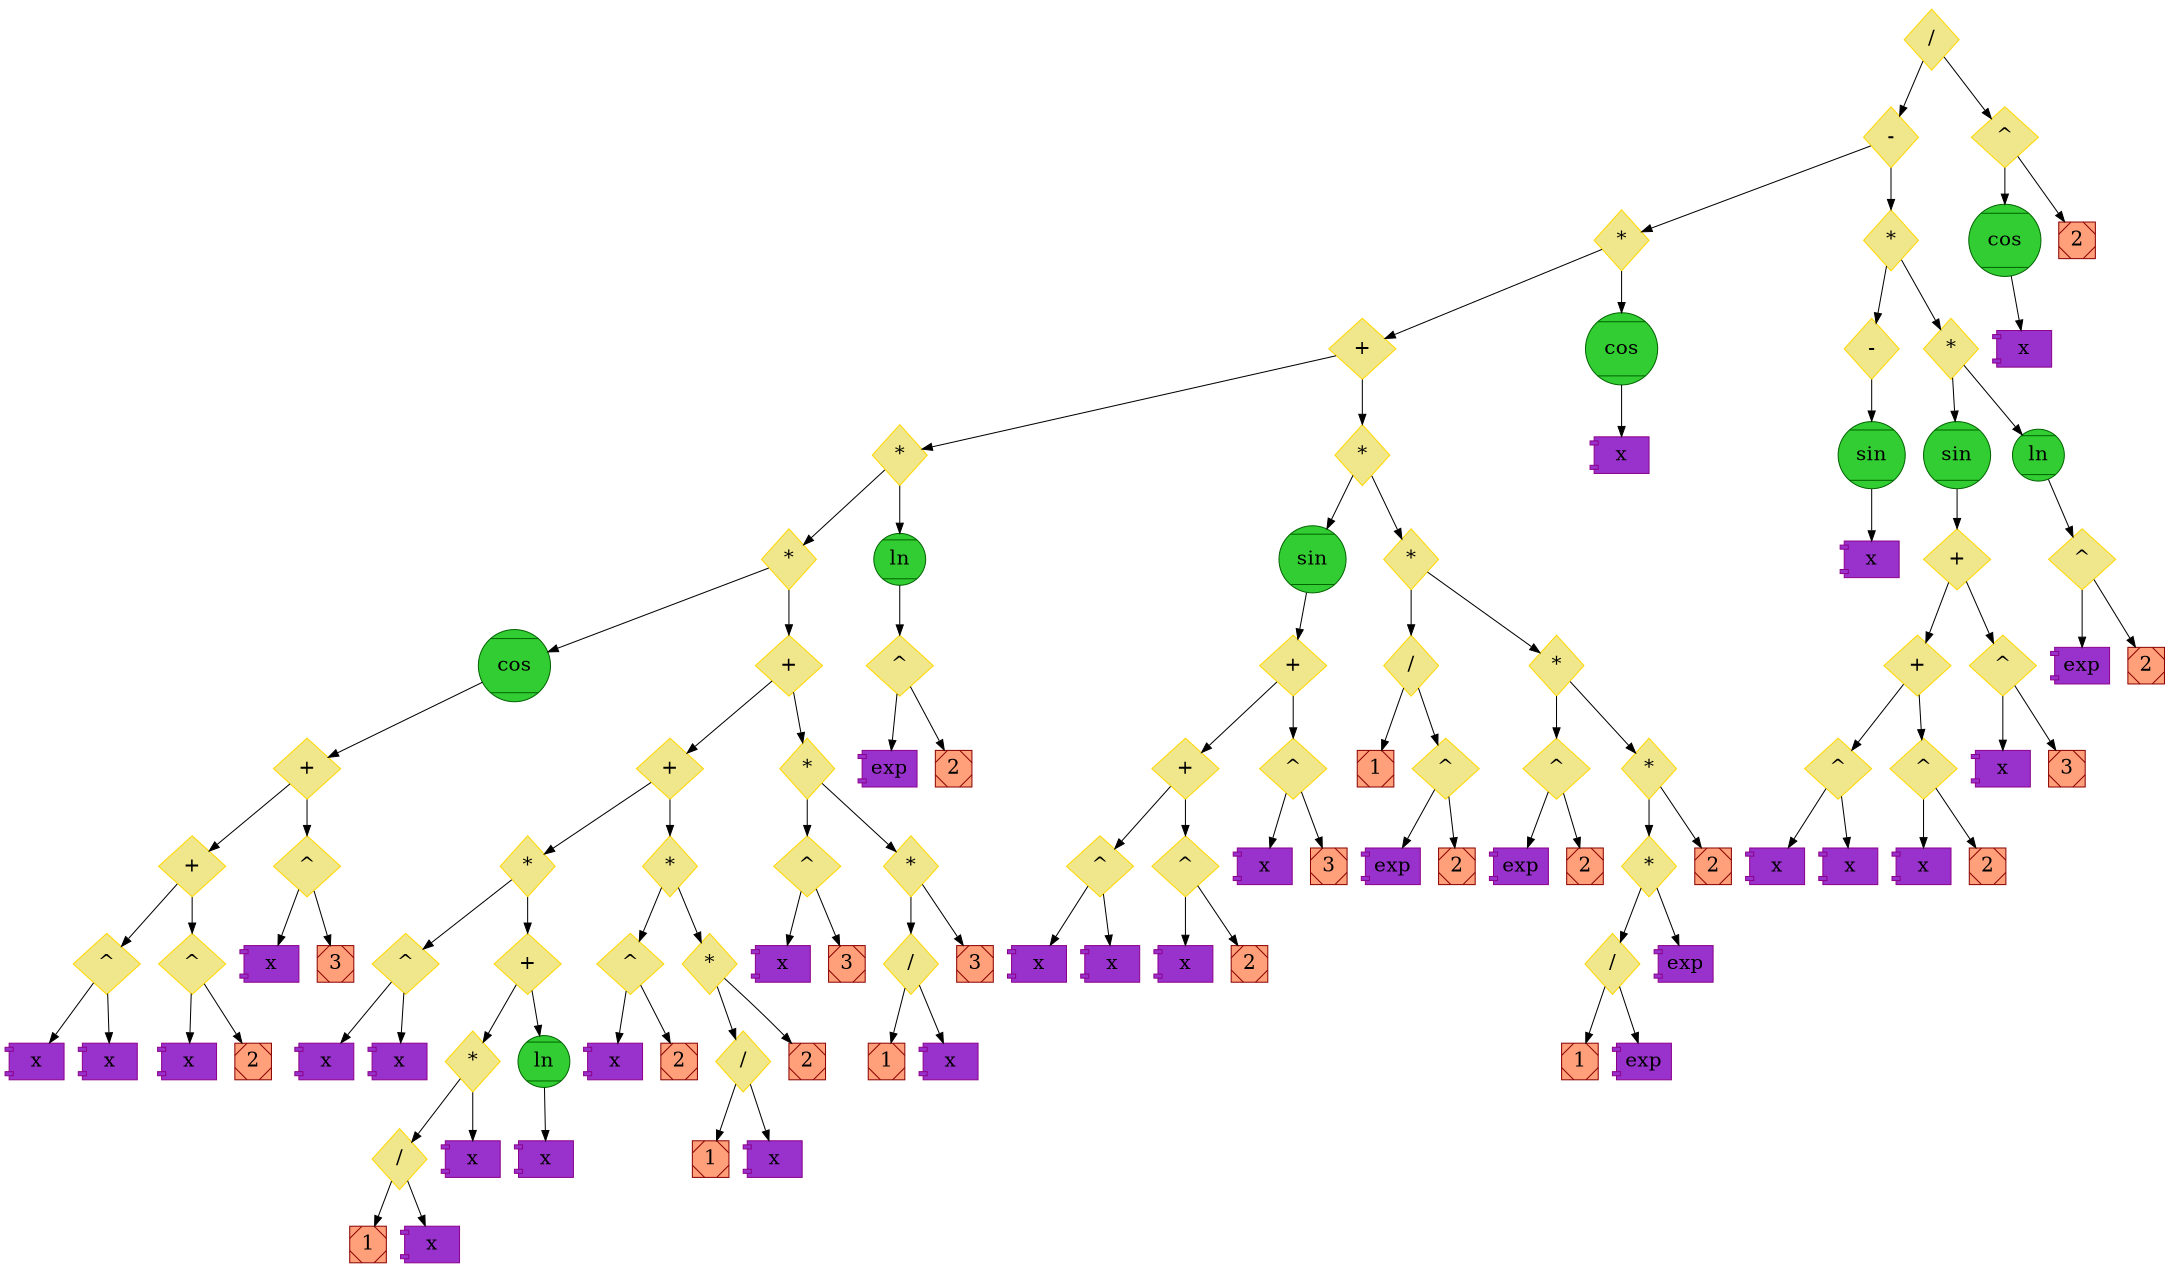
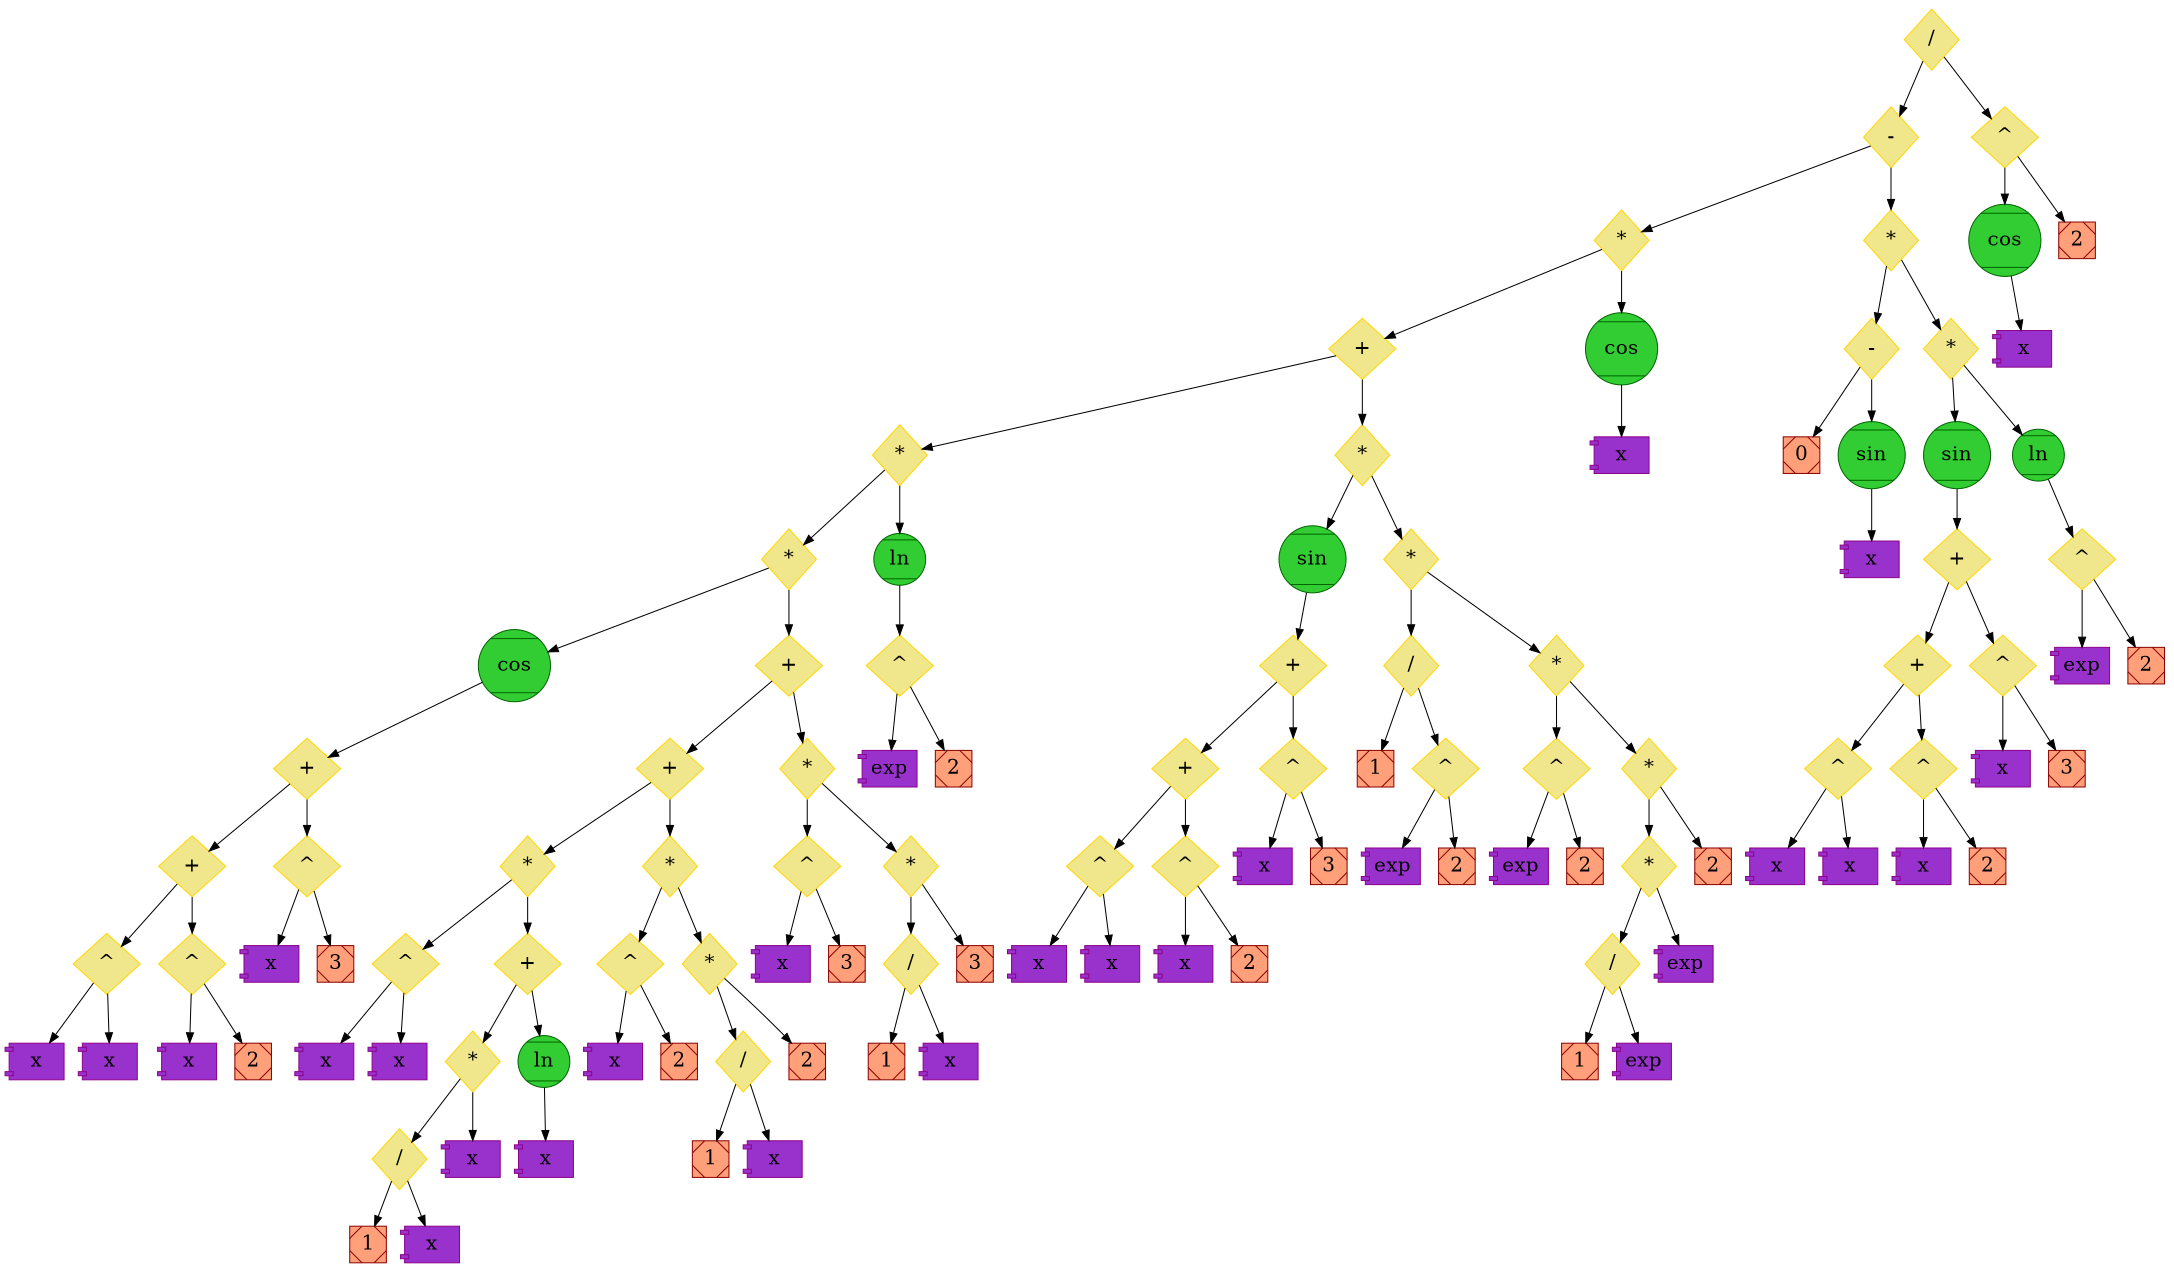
node "0": added
